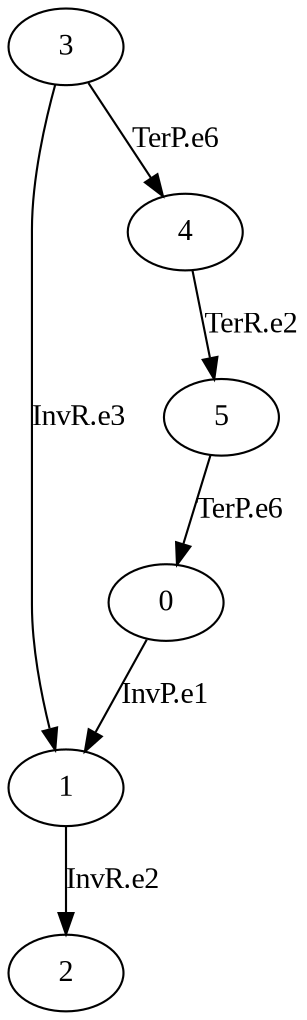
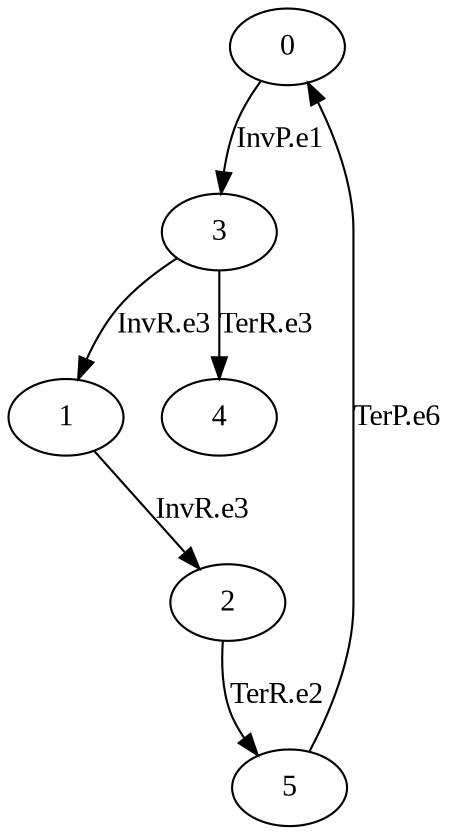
edge "3" -> "4": label "TerP.e6" -> "TerR.e3"
edge "4" -> "5": now "2" -> "5"
edge "0" -> "1": now "0" -> "3"
edge "1" -> "2": label "InvR.e2" -> "InvR.e3"
